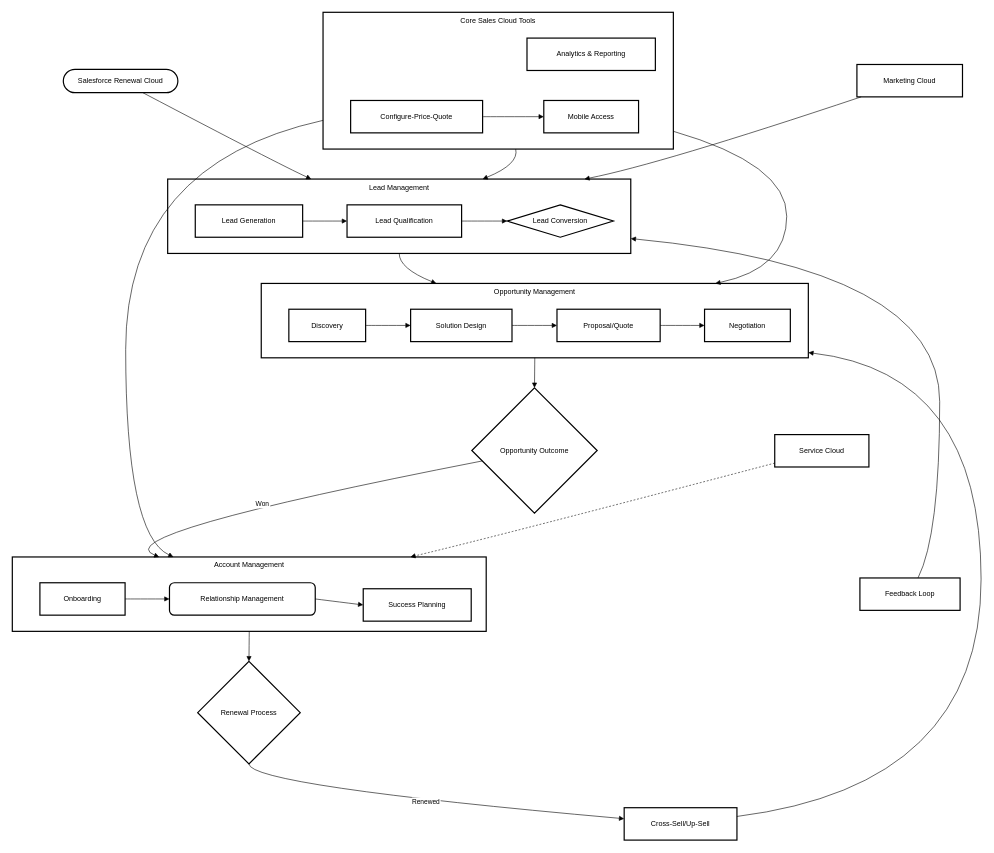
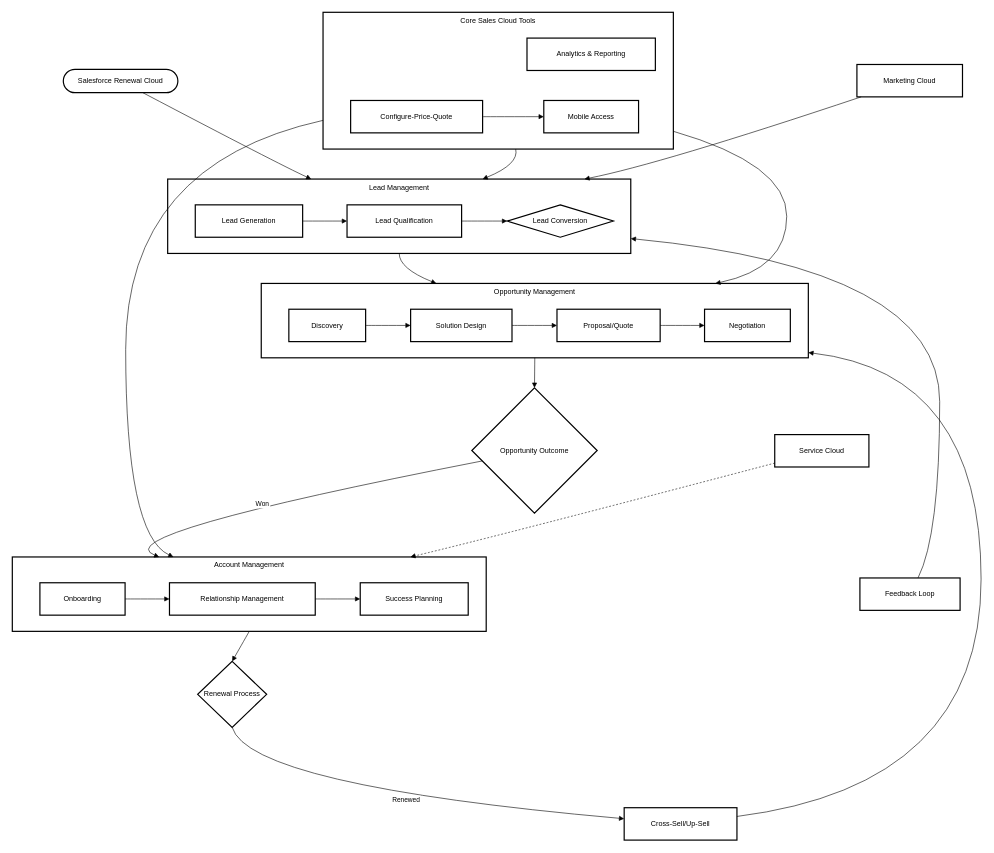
node "Relationship Management": shape rounded rectangle -> rectangle
node "Success Planning": moved (417, 605) -> (414, 599)
node "Renewal Process": size 103x103 -> 69x66
